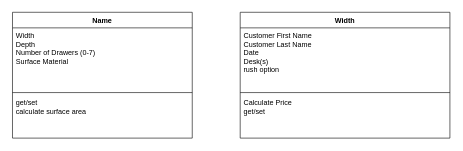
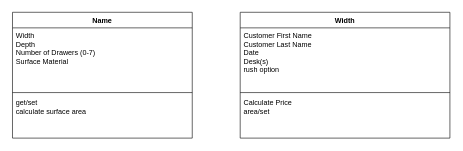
node "Calculate Price get/set": label "Calculate Price get/set" -> "Calculate Price area/set"
